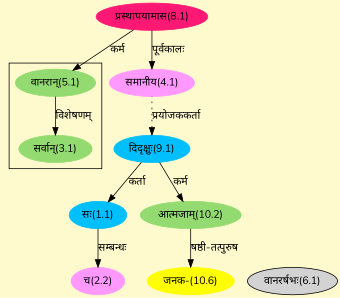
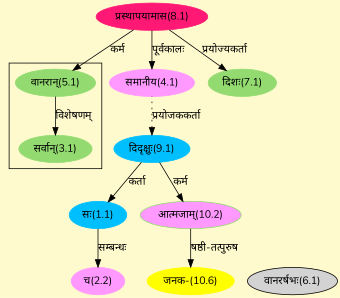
node "दिशः(7.1)": added
node "आत्मजाम्(10.2)": fillcolor #93db70 -> #ff99ff
